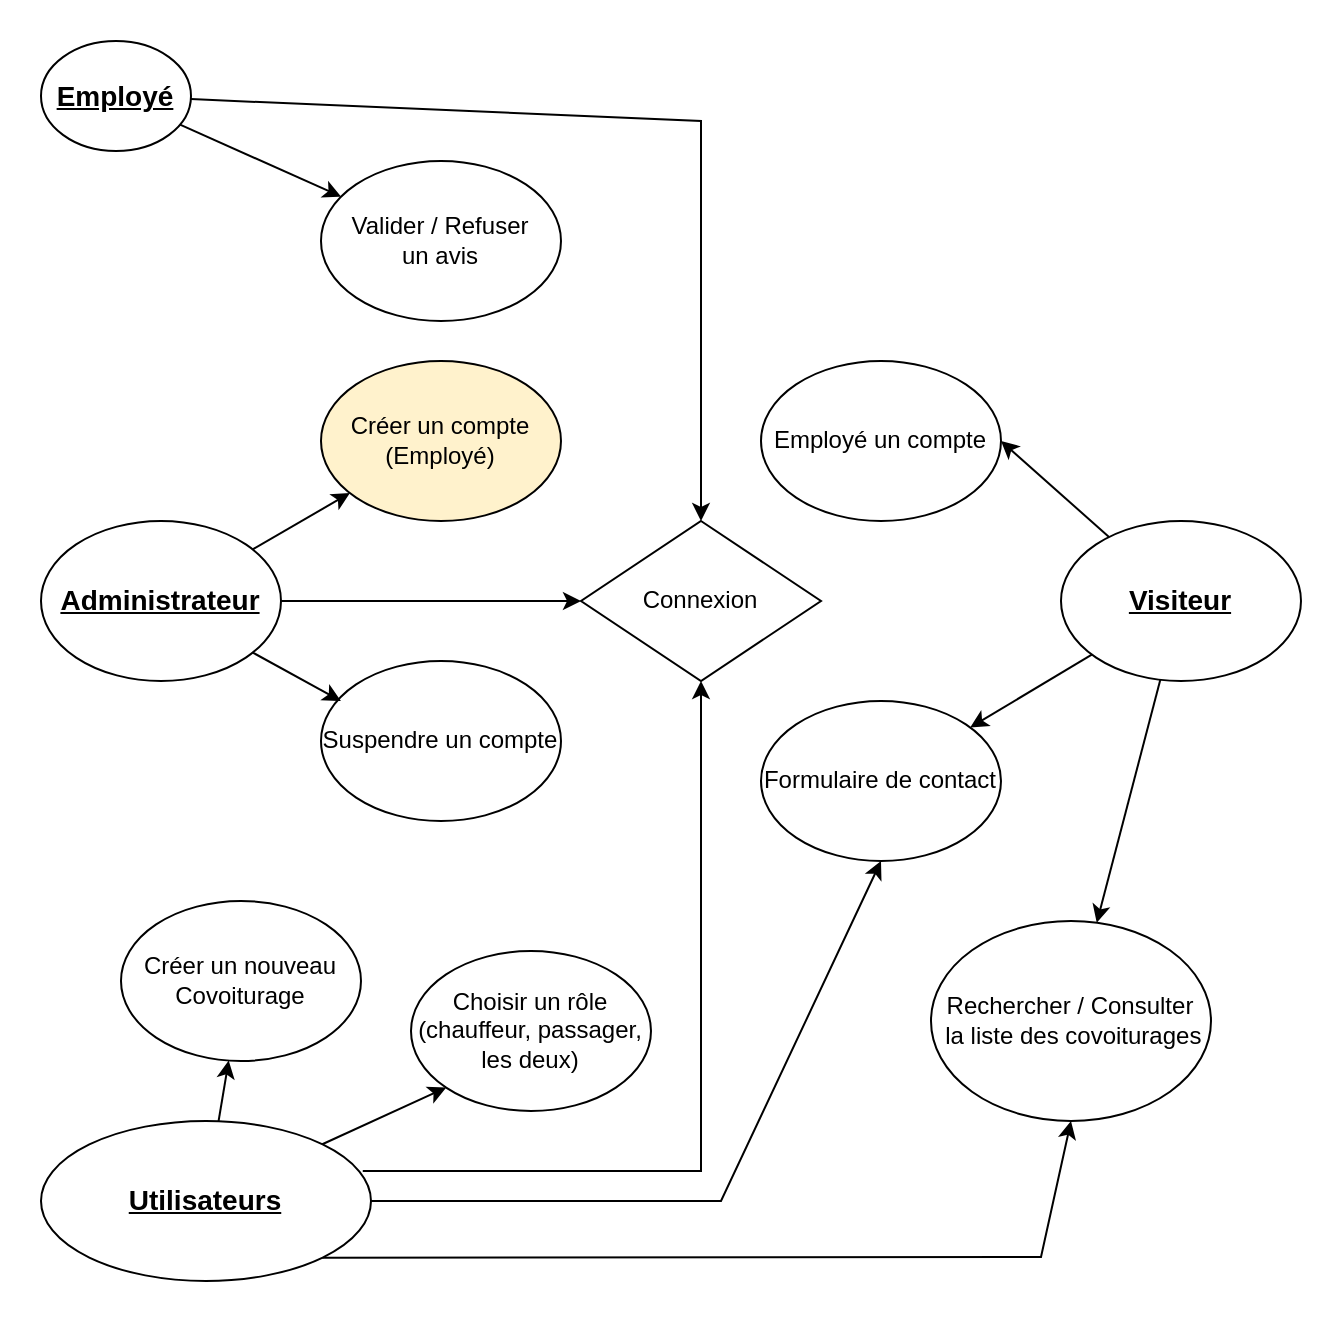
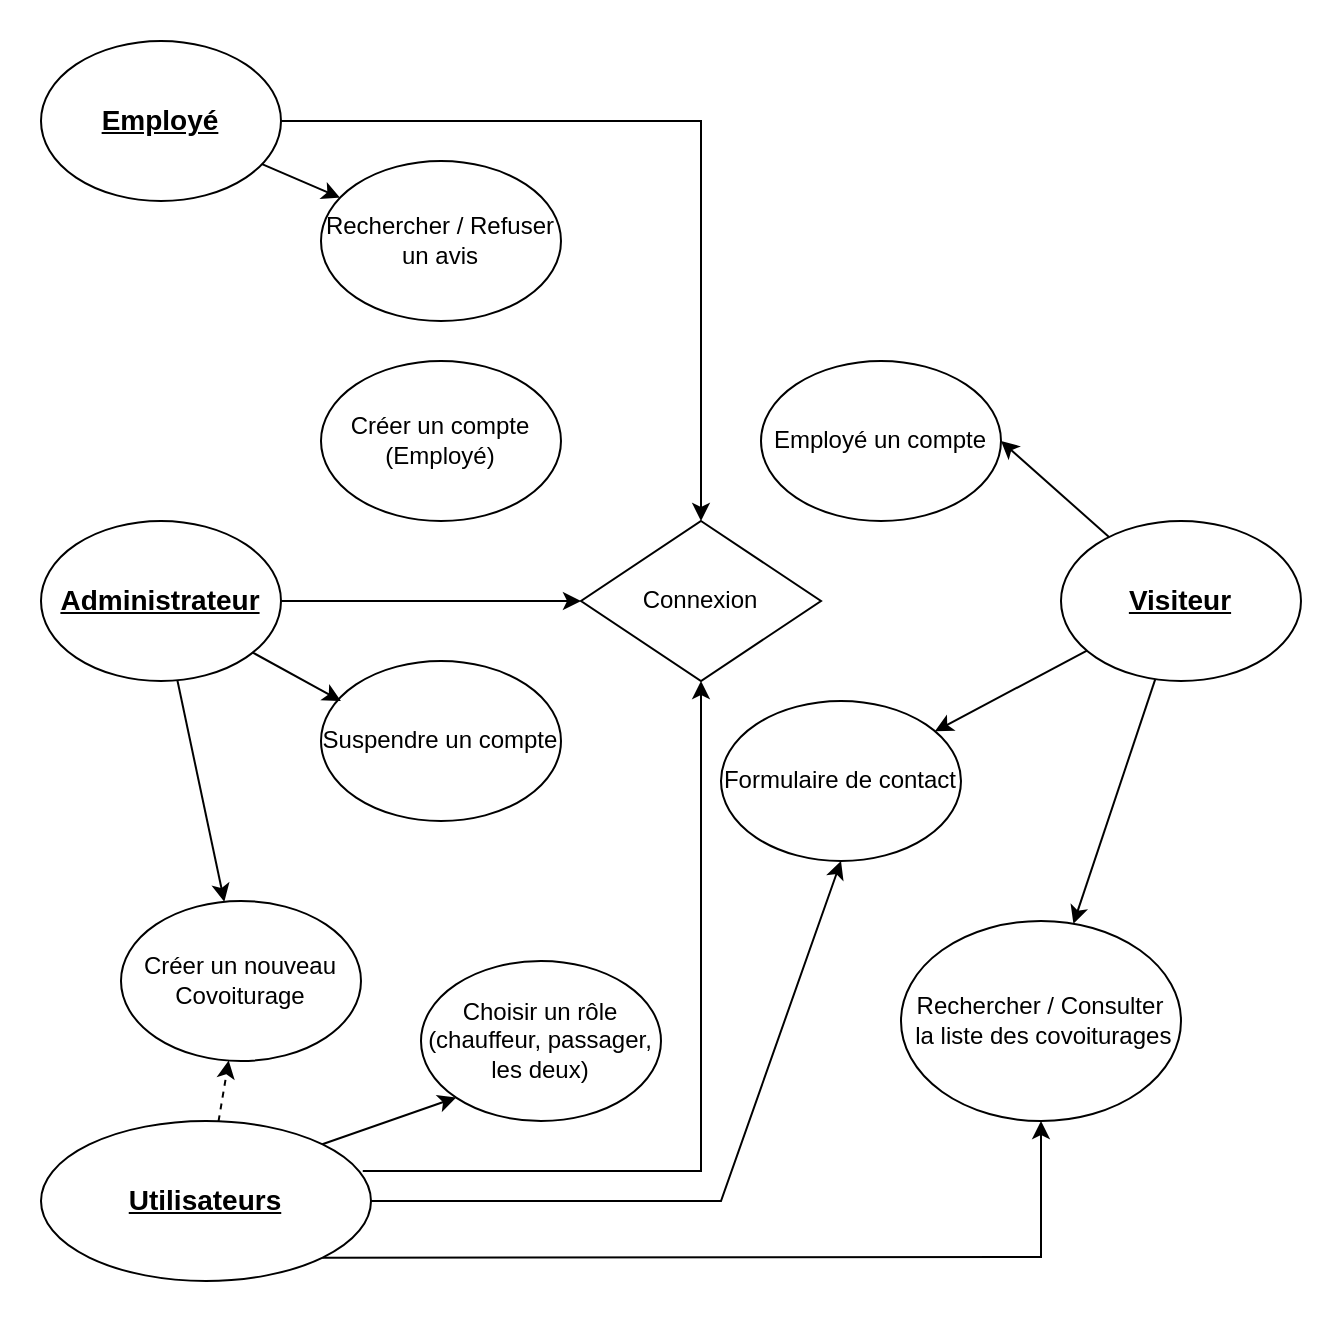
node "Employé": size 150x110 -> 240x160
node "Valider / Refuser un avis": label "Valider / Refuser un avis" -> "Rechercher / Refuser un avis"
node "Créer un compte (Employé)": fillcolor #fff2cc -> #ffffff
edge "Administrateur" -> "Créer un compte (Employé)": now "Administrateur" -> "Créer un nouveau Covoiturage"
node "Formulaire de contact": moved (881, 781) -> (841, 781)
node "Rechercher / Consulter la liste des covoiturages": moved (1071, 1021) -> (1041, 1021)
node "Choisir un rôle (chauffeur, passager, les deux)": moved (531, 1031) -> (541, 1041)
edge "Utilisateurs" -> "Créer un nouveau Covoiturage": style solid -> dashed
